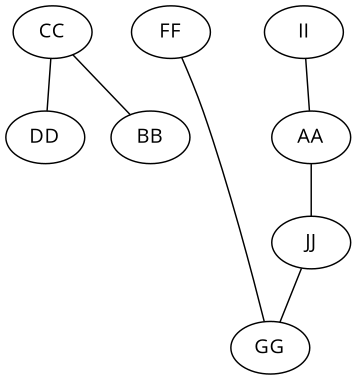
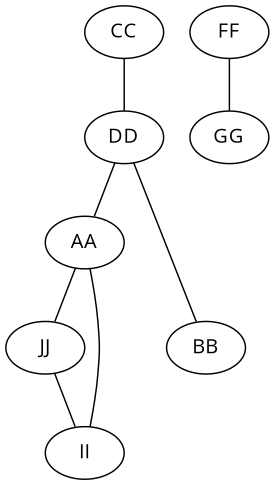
edge "CC" -- "BB": now "DD" -- "BB"
edge "DD" -- "AA": added
edge "JJ" -- "GG": now "JJ" -- "II"
